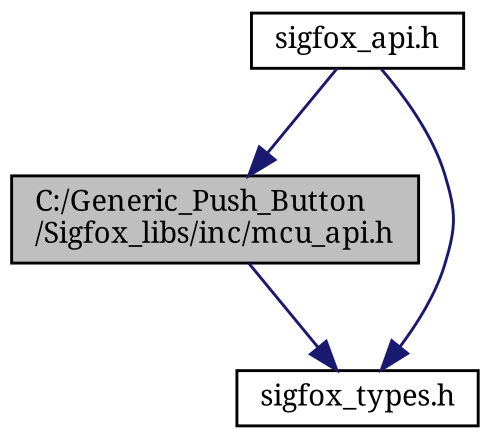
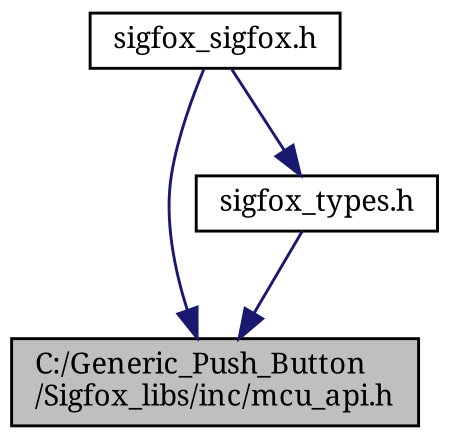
node "sigfox_api.h": label "sigfox_api.h" -> "sigfox_sigfox.h"
edge "C:/Generic_Push_Button /Sigfox_libs/inc/mcu_api.h" -> "sigfox_types.h": reversed
